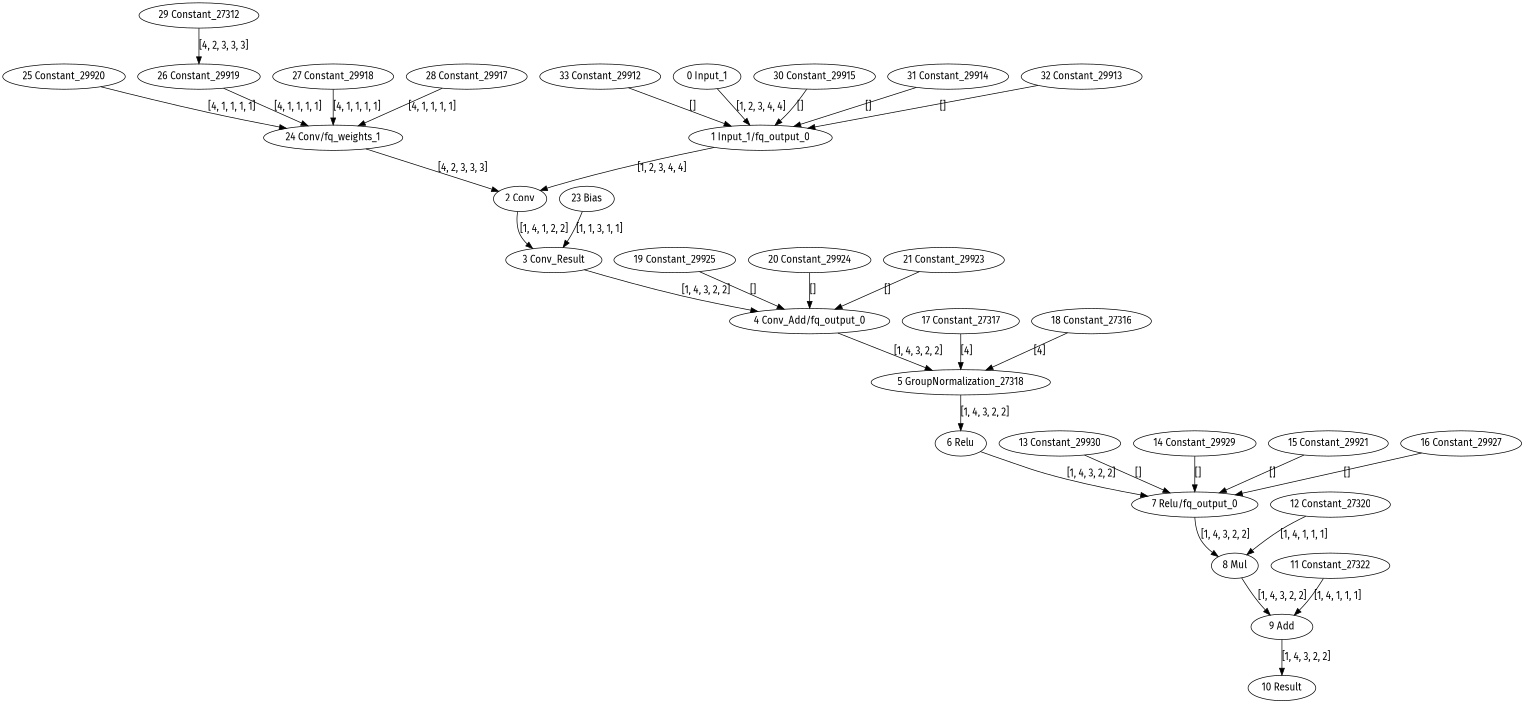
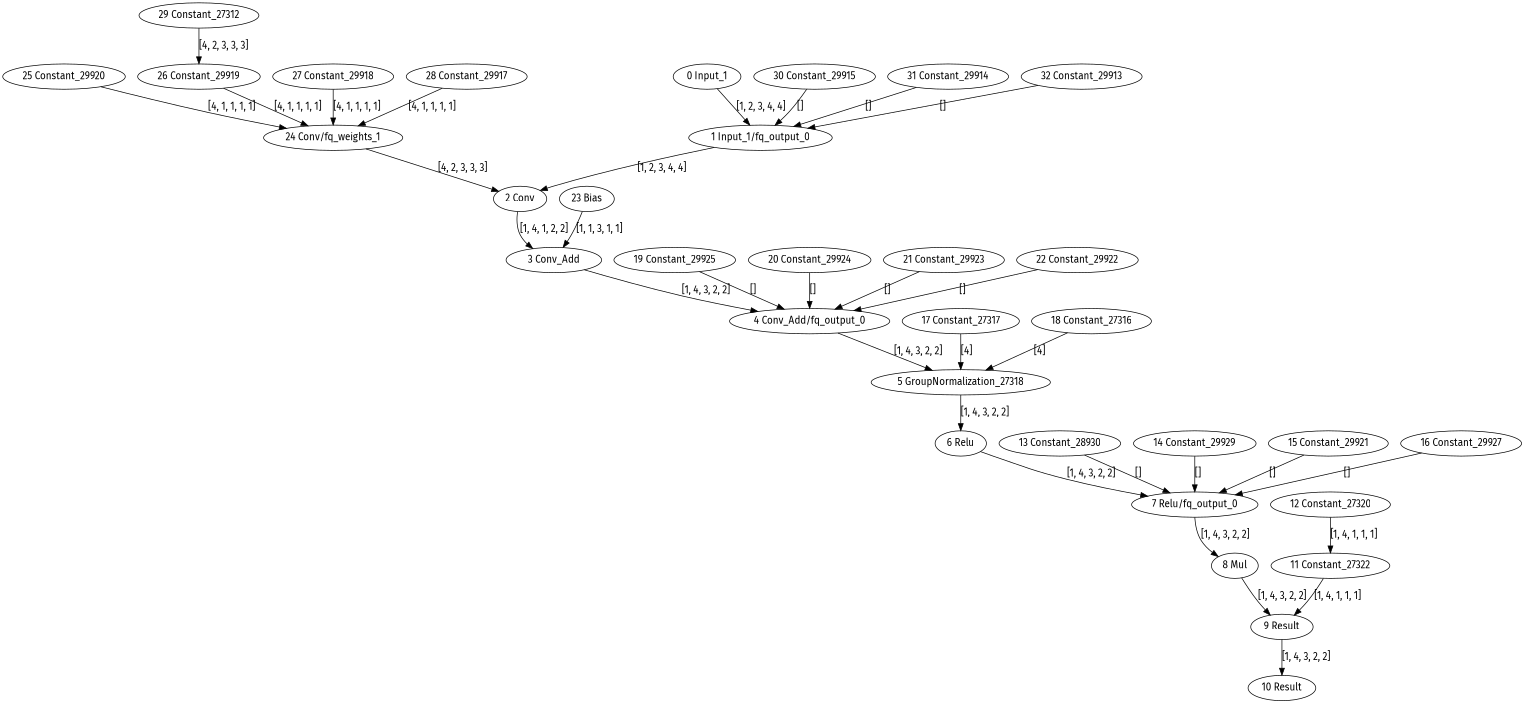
node "33 Constant_29912": removed
node "3 Conv_Result": label "3 Conv_Result" -> "3 Conv_Add"
node "22 Constant_29922": added
node "13 Constant_29930": label "13 Constant_29930" -> "13 Constant_28930"
edge "12 Constant_27320" -> "8 Mul": now "12 Constant_27320" -> "11 Constant_27322"
node "9 Add": label "9 Add" -> "9 Result"
